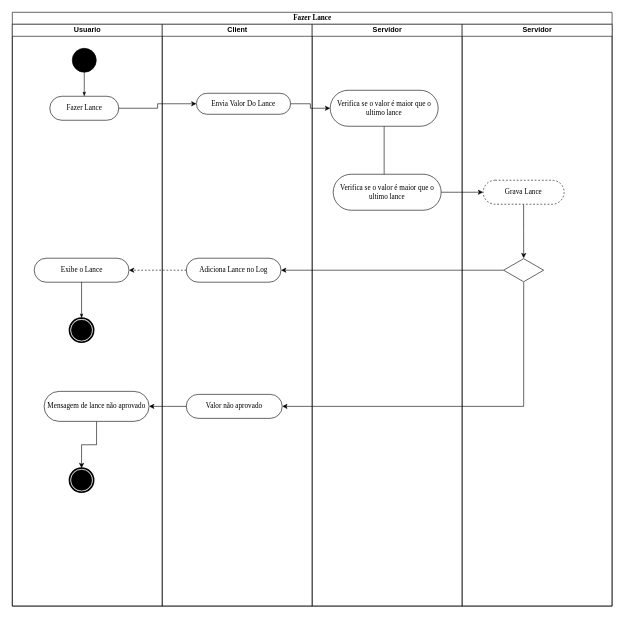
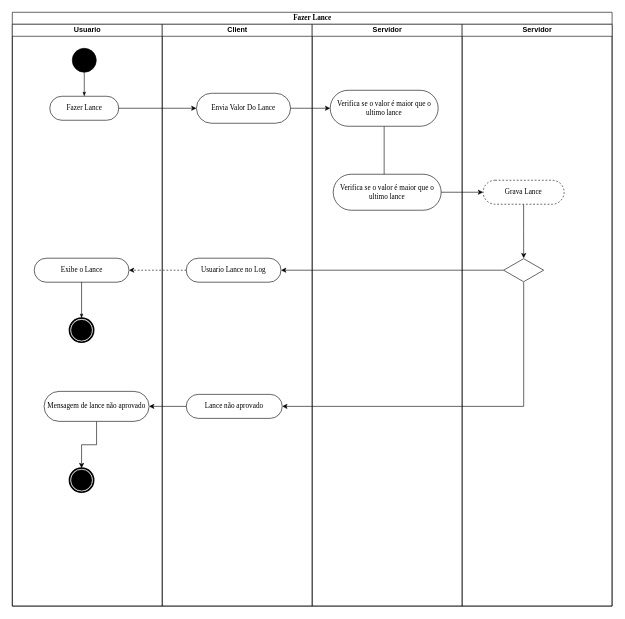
node "Envia Valor Do Lance": size 94x21 -> 94x30
node "Adiciona Lance no Log": label "Adiciona Lance no Log" -> "Usuario Lance no Log"
node "Valor não aprovado": label "Valor não aprovado" -> "Lance não aprovado"
